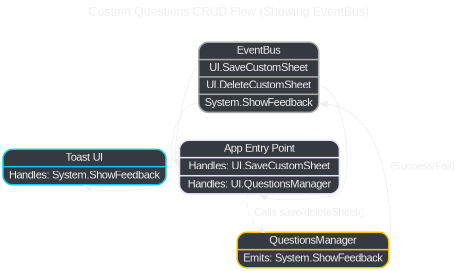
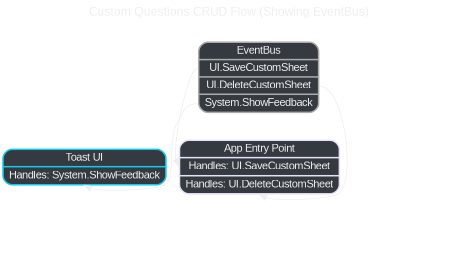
node "App Entry Point": text "Handles: UI.QuestionsManager" -> "Handles: UI.DeleteCustomSheet"
node "QuestionsManager": removed
